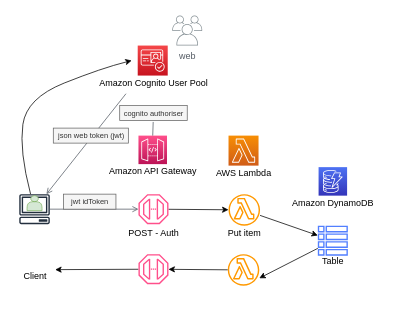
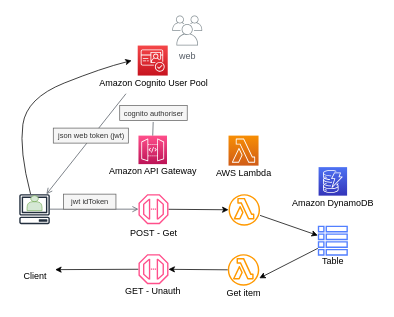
node "POST - Auth": label "POST - Auth" -> "POST - Get"
node "Put item": removed
node "GET - Unauth": added
node "Get item": added
